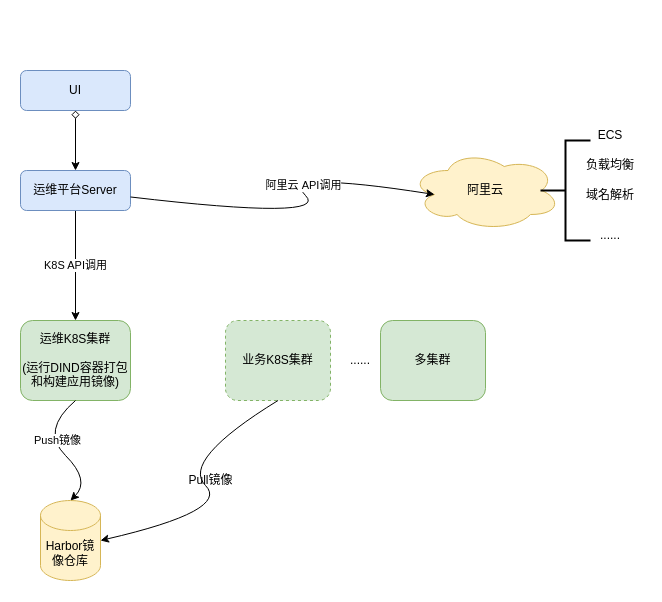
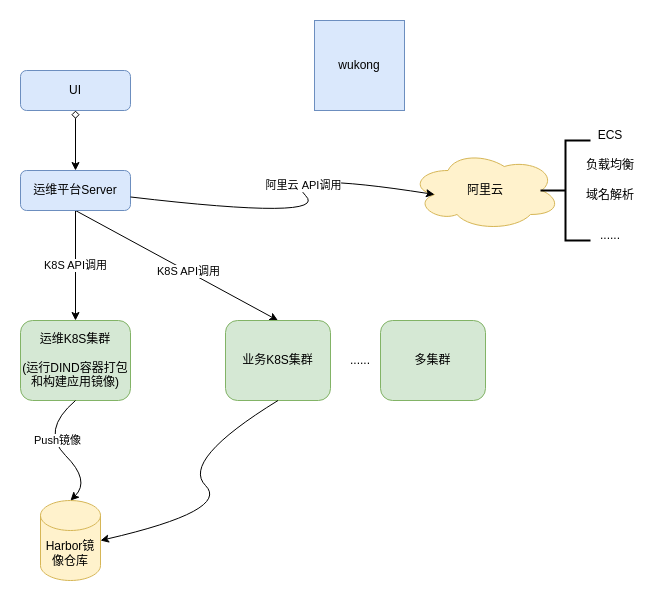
node "wukong": added
edge "运维平台Server" -> "业务K8S集群": added, label "K8S API调用"
node "业务K8S集群": style dashed -> solid
node "Pull镜像": removed
